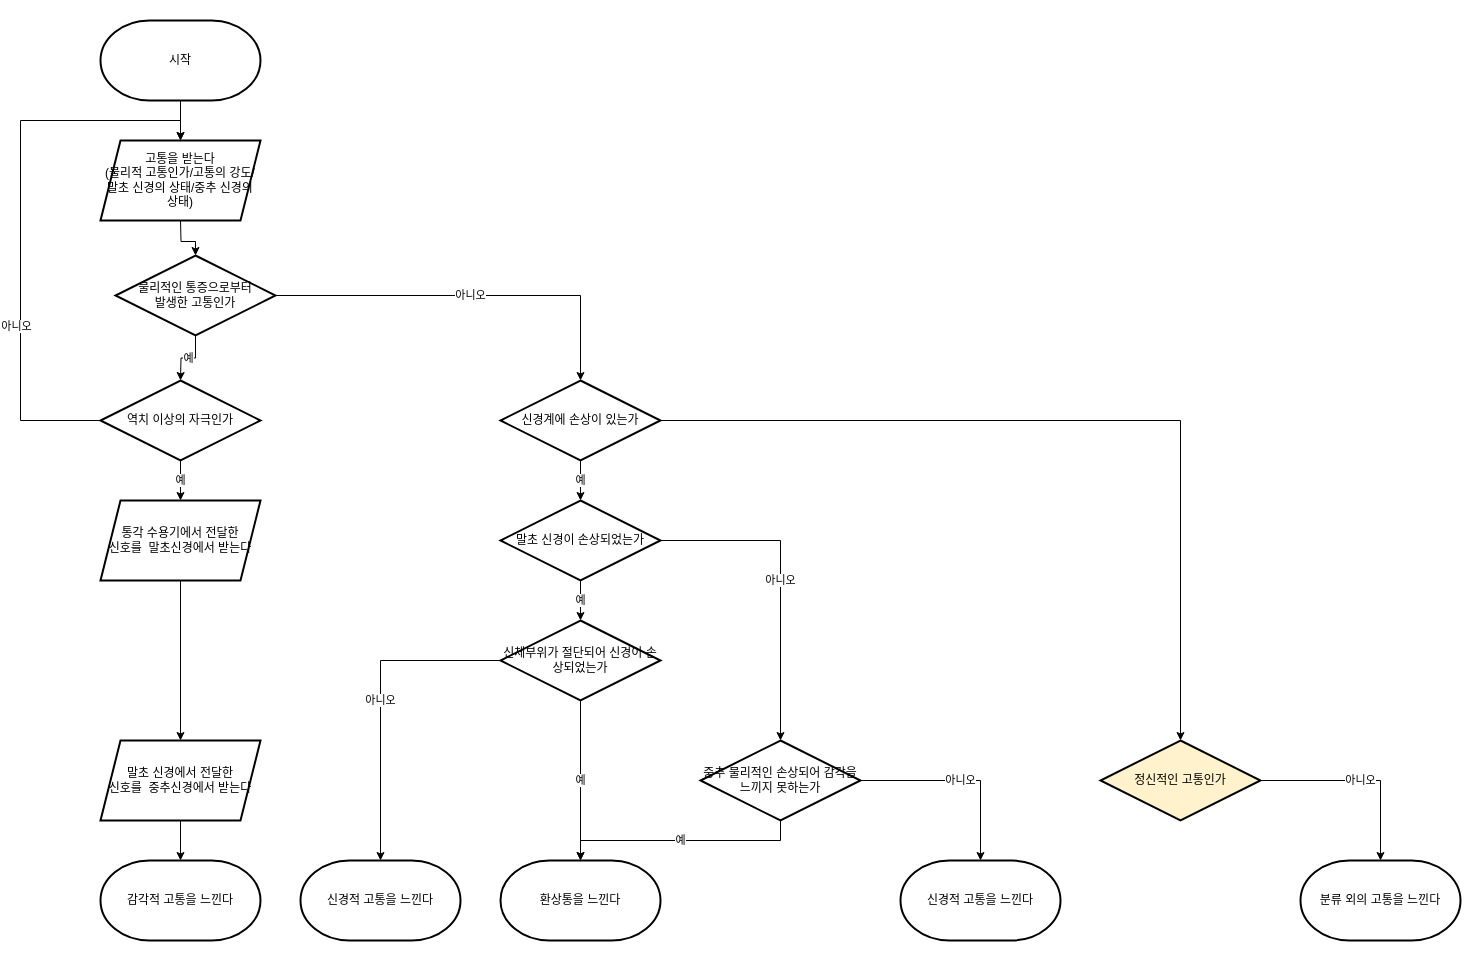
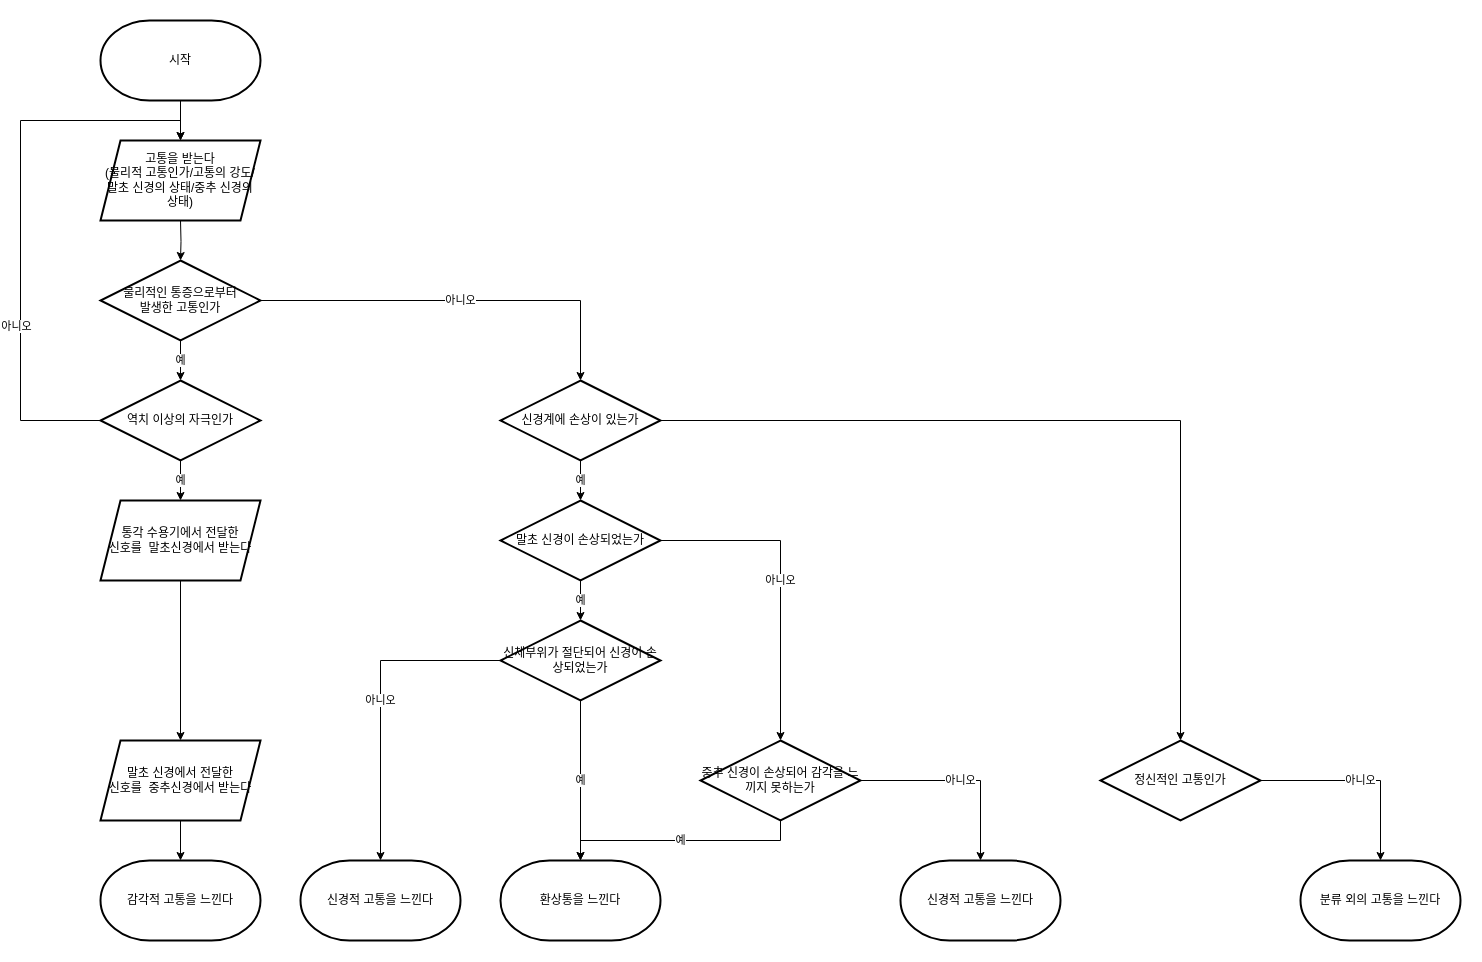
node "물리적인 통증으로부터 발생한 고통인가": moved (196, 296) -> (181, 301)
node "중추 물리적인 손상되어 감각을 느끼지 못하는가": label "중추 물리적인 손상되어 감각을 느끼지 못하는가" -> "중추 신경이 손상되어 감각을 느끼지 못하는가"
node "정신적인 고통인가": fillcolor #fff2cc -> #ffffff
